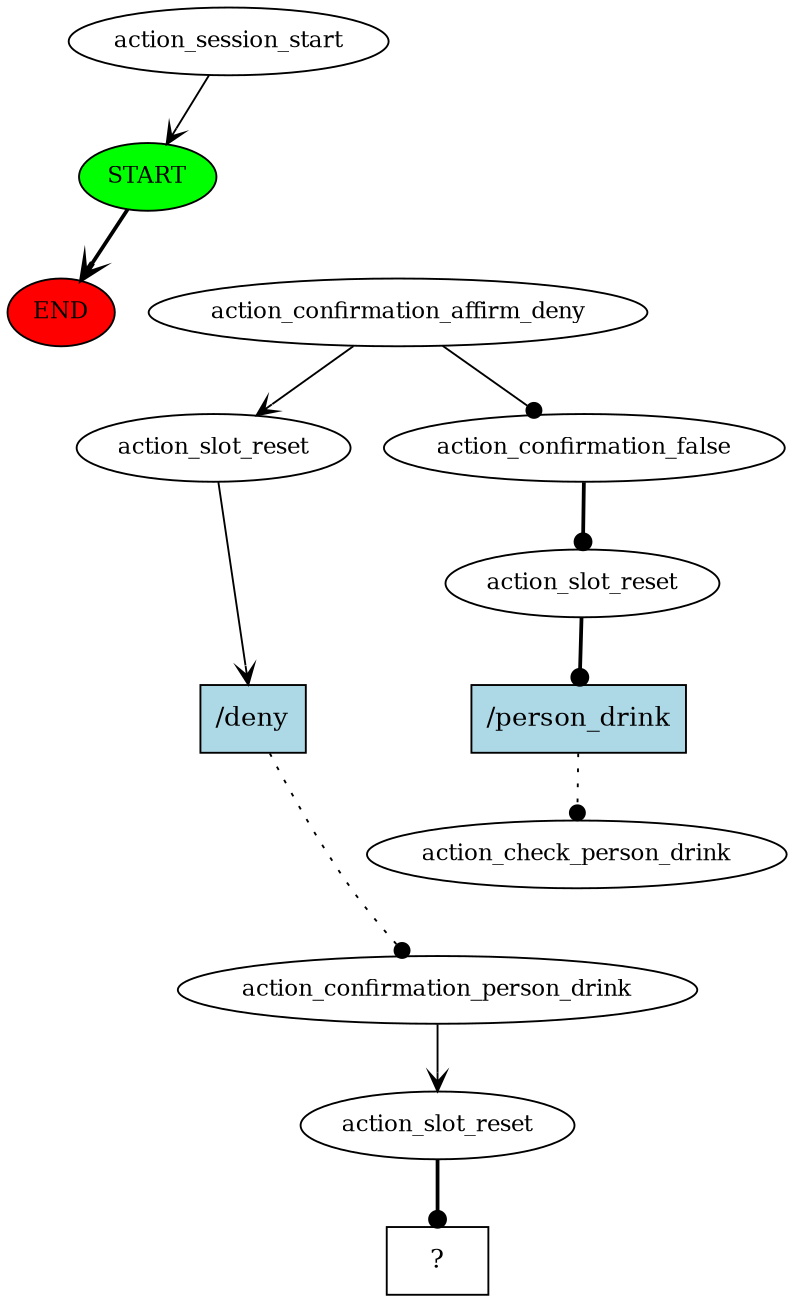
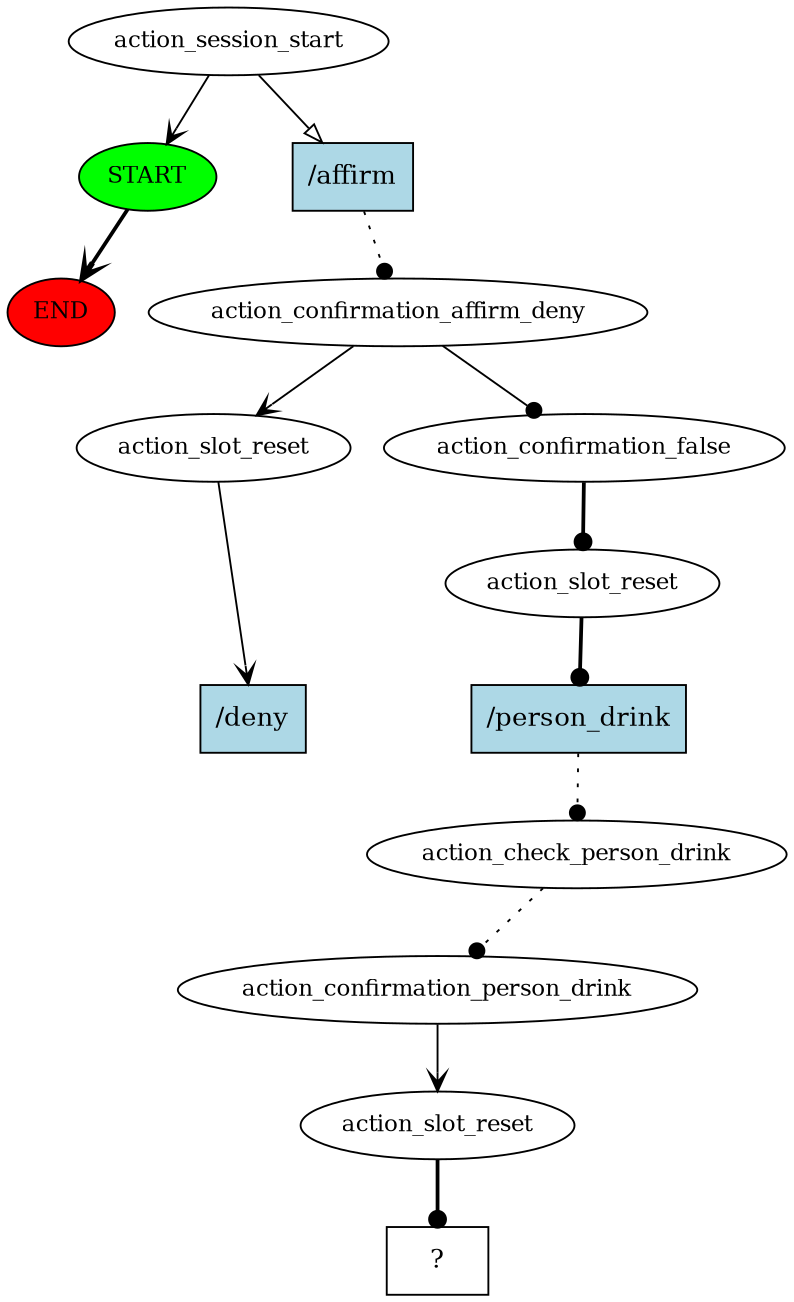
node "/affirm": added
edge "/deny" -> "action_confirmation_person_drink": now "action_check_person_drink" -> "action_confirmation_person_drink"
